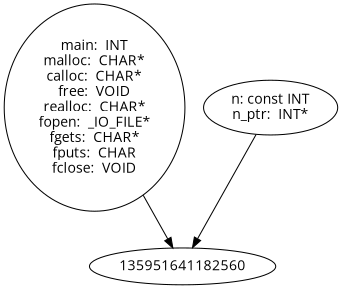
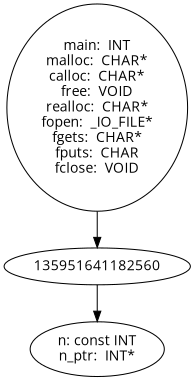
edge "n: const INT n_ptr:  INT*" -> "135951641182560": reversed
